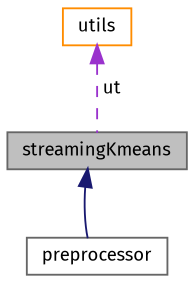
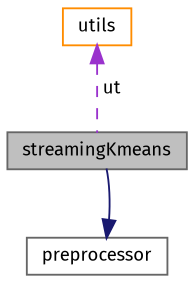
edge "preprocessor" -> "streamingKmeans": reversed
